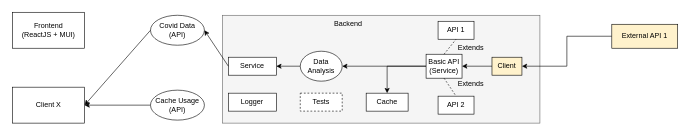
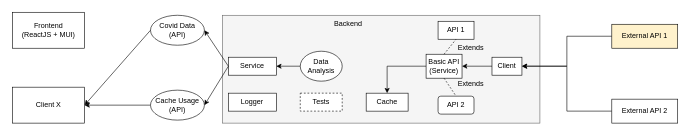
edge "Basic API (Service)" -> "Data Analysis": removed
node "Client": fillcolor #fff2cc -> #ffffff
edge "Service" -> "Cache Usage (API)": added
node "API 2": shape rectangle -> rounded rectangle
edge "External API 2" -> "Client": added
node "External API 2": added
